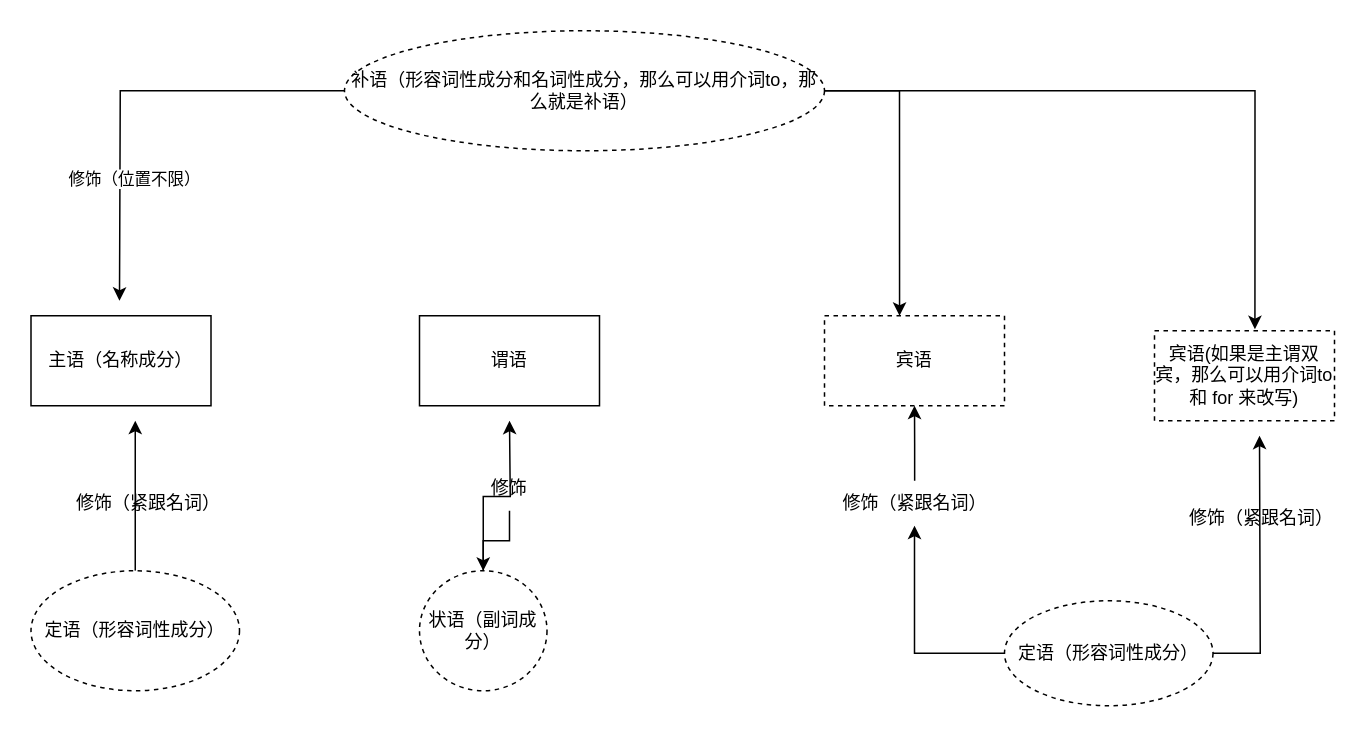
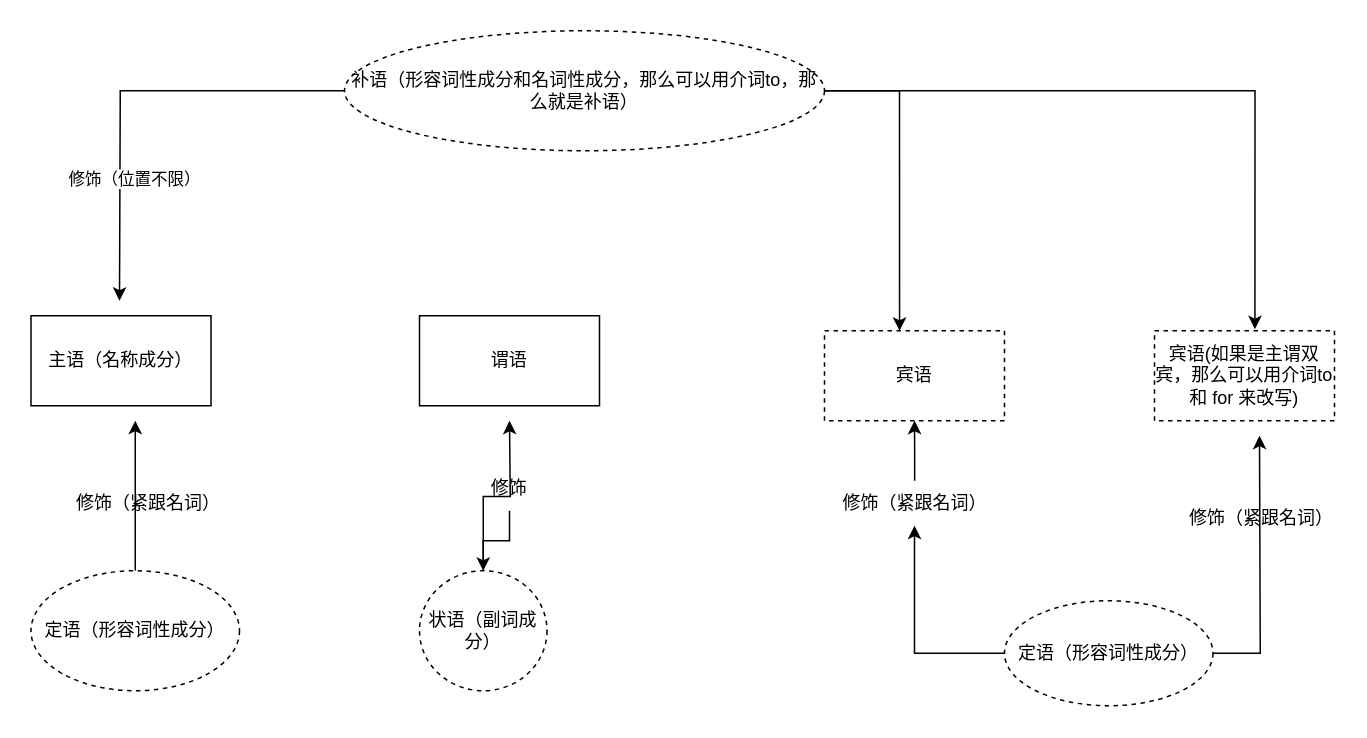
node "宾语": moved (914, 361) -> (914, 376)
